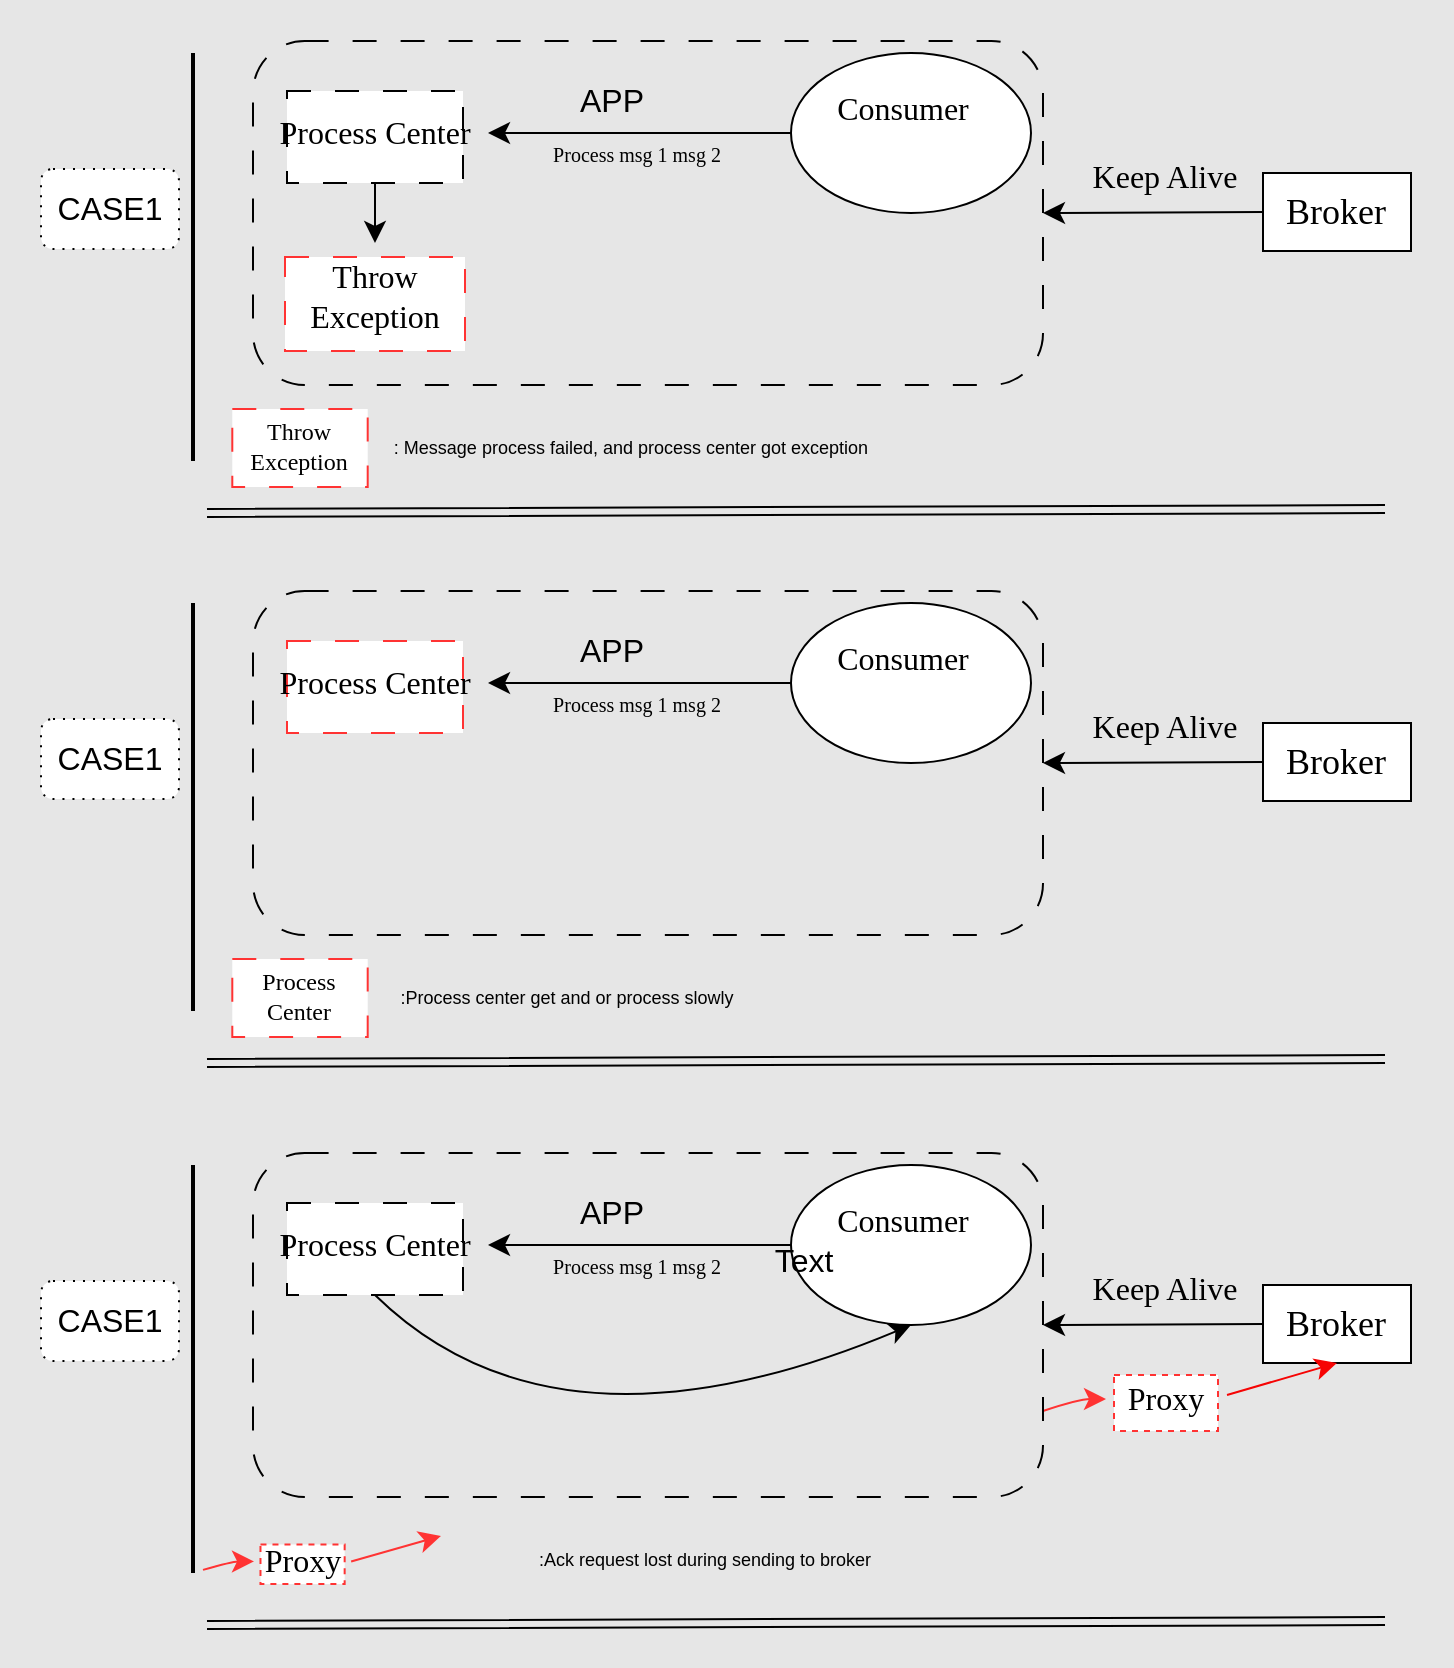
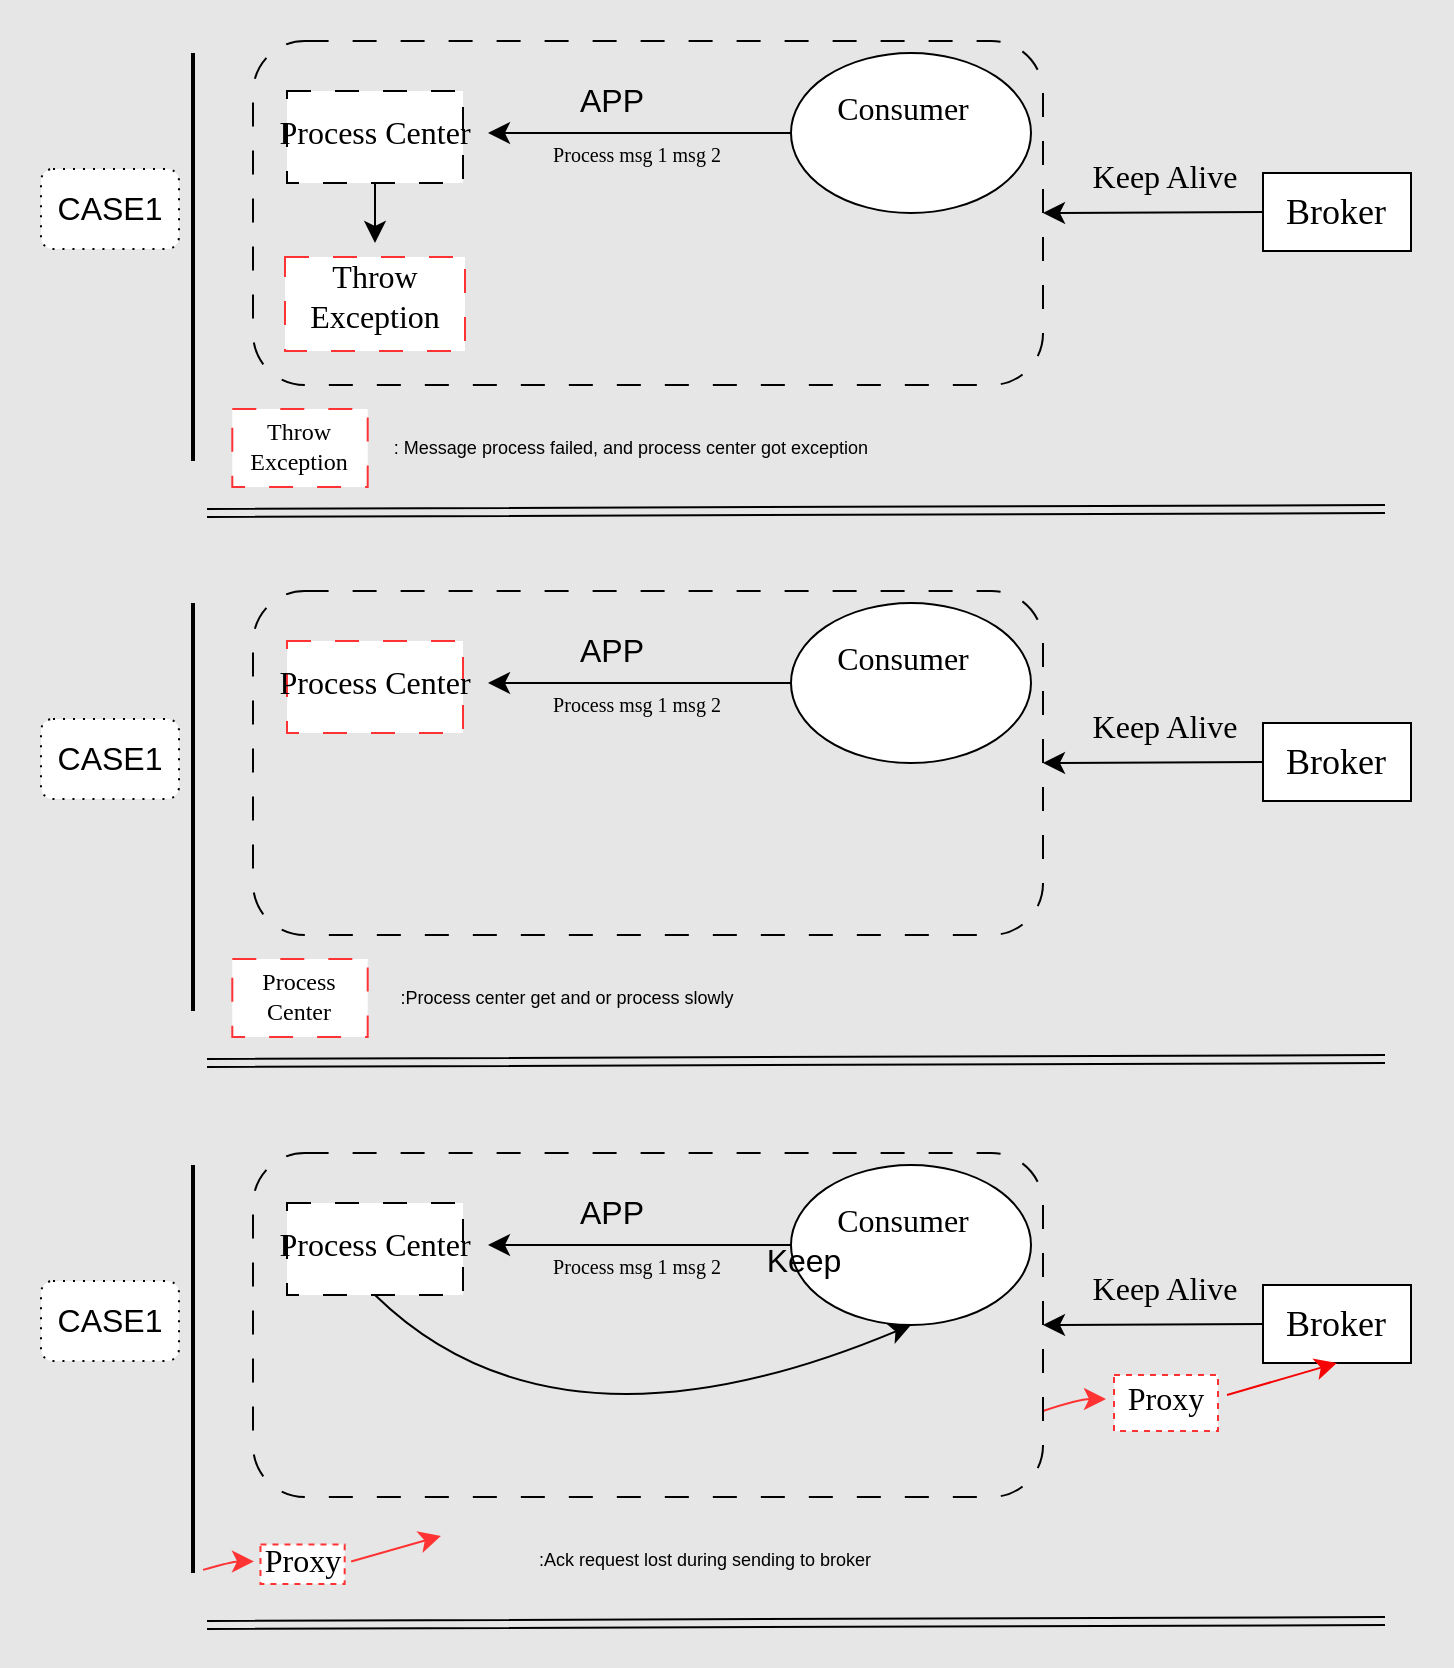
node "Text": label "Text" -> "Keep"
